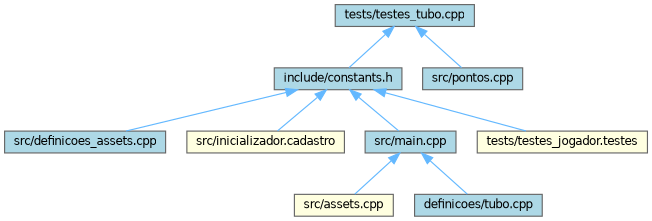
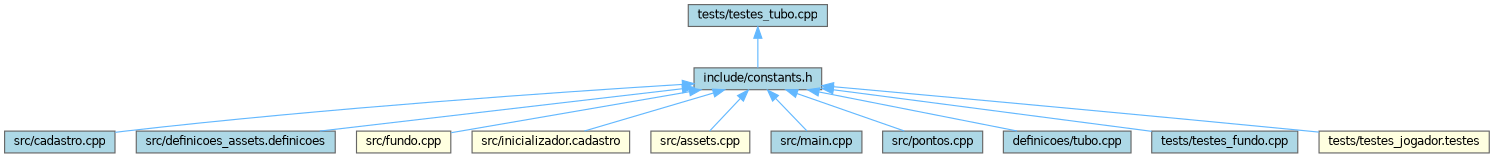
edge "src/pontos.cpp" -> "tests/testes_tubo.cpp": now "src/pontos.cpp" -> "include/constants.h"
node "src/cadastro.cpp": added
node "src/definicoes_assets.cpp": label "src/definicoes_assets.cpp" -> "src/definicoes_assets.definicoes"
node "src/fundo.cpp": added
node "tests/testes_fundo.cpp": added
edge "src/assets.cpp" -> "src/main.cpp": now "src/assets.cpp" -> "include/constants.h"
edge "definicoes/tubo.cpp" -> "src/main.cpp": now "definicoes/tubo.cpp" -> "include/constants.h"
